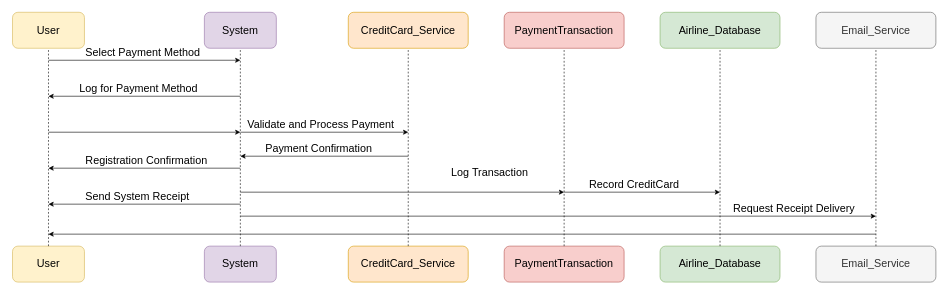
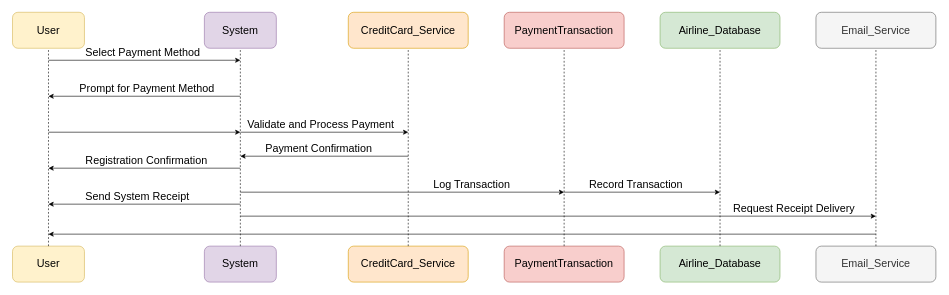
node "Log for Payment Method": label "Log for Payment Method" -> "Prompt for Payment Method"
node "Log Transaction": moved (510, 177) -> (492, 189)
node "Record CreditCard": label "Record CreditCard" -> "Record Transaction"
